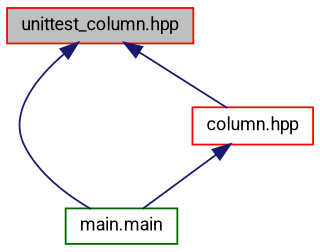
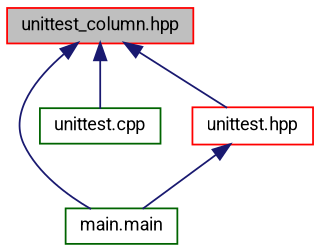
node "unittest.cpp": added
node "column.hpp": label "column.hpp" -> "unittest.hpp"
